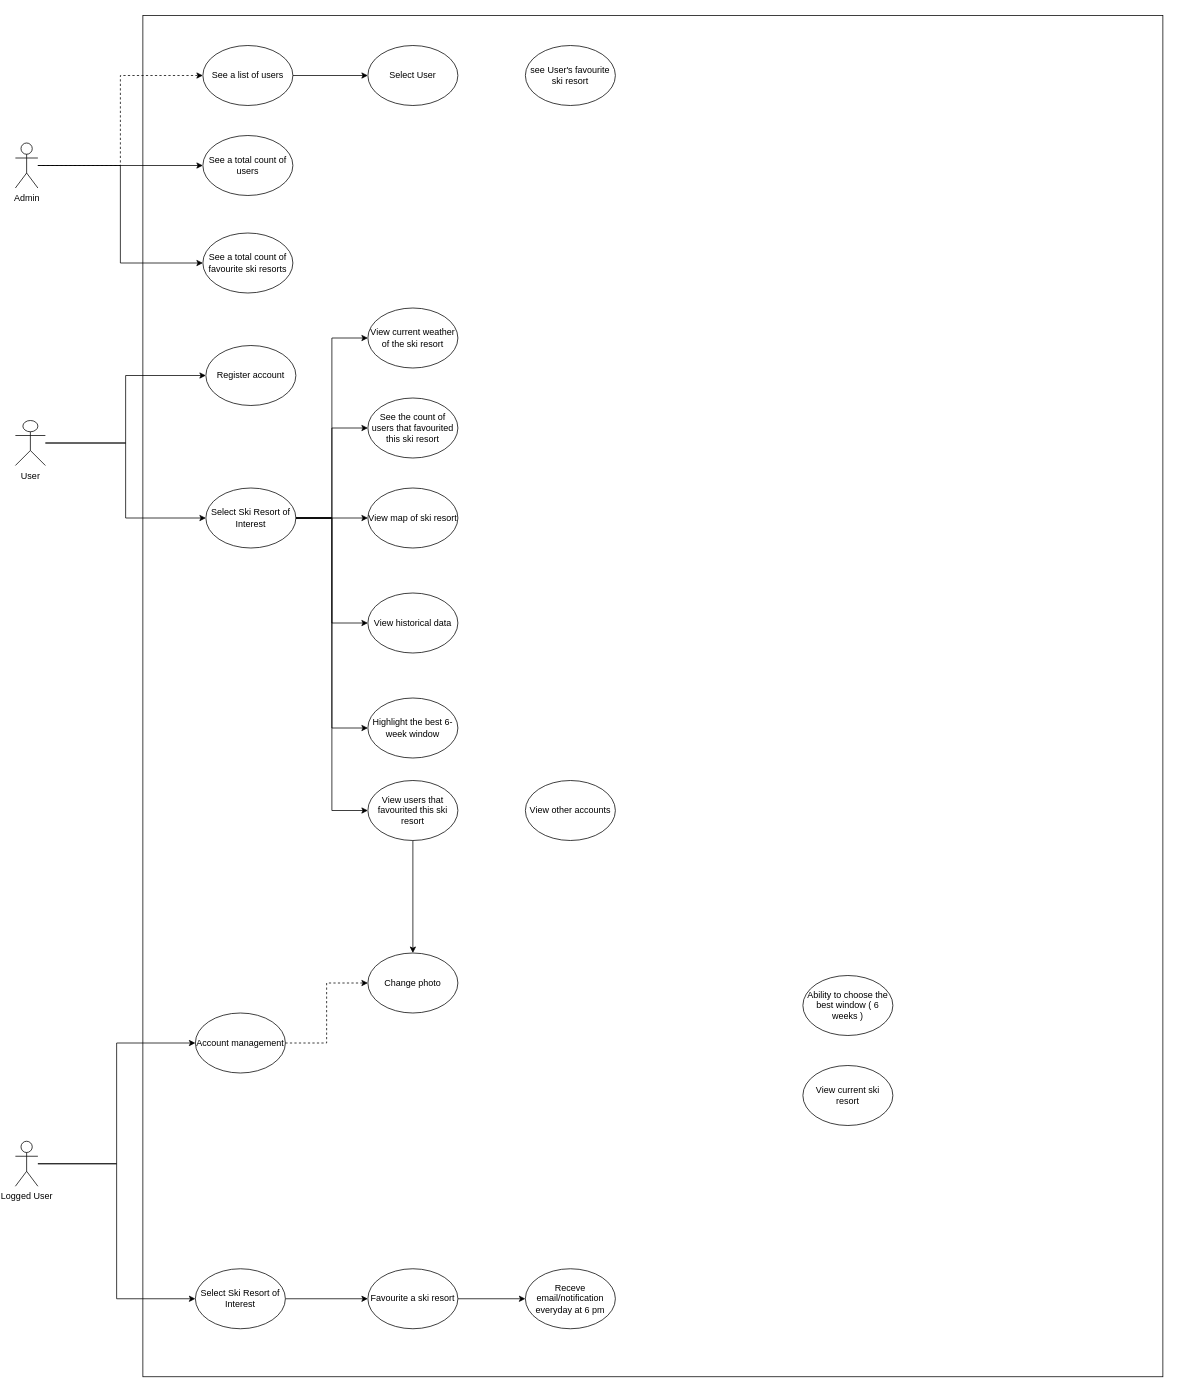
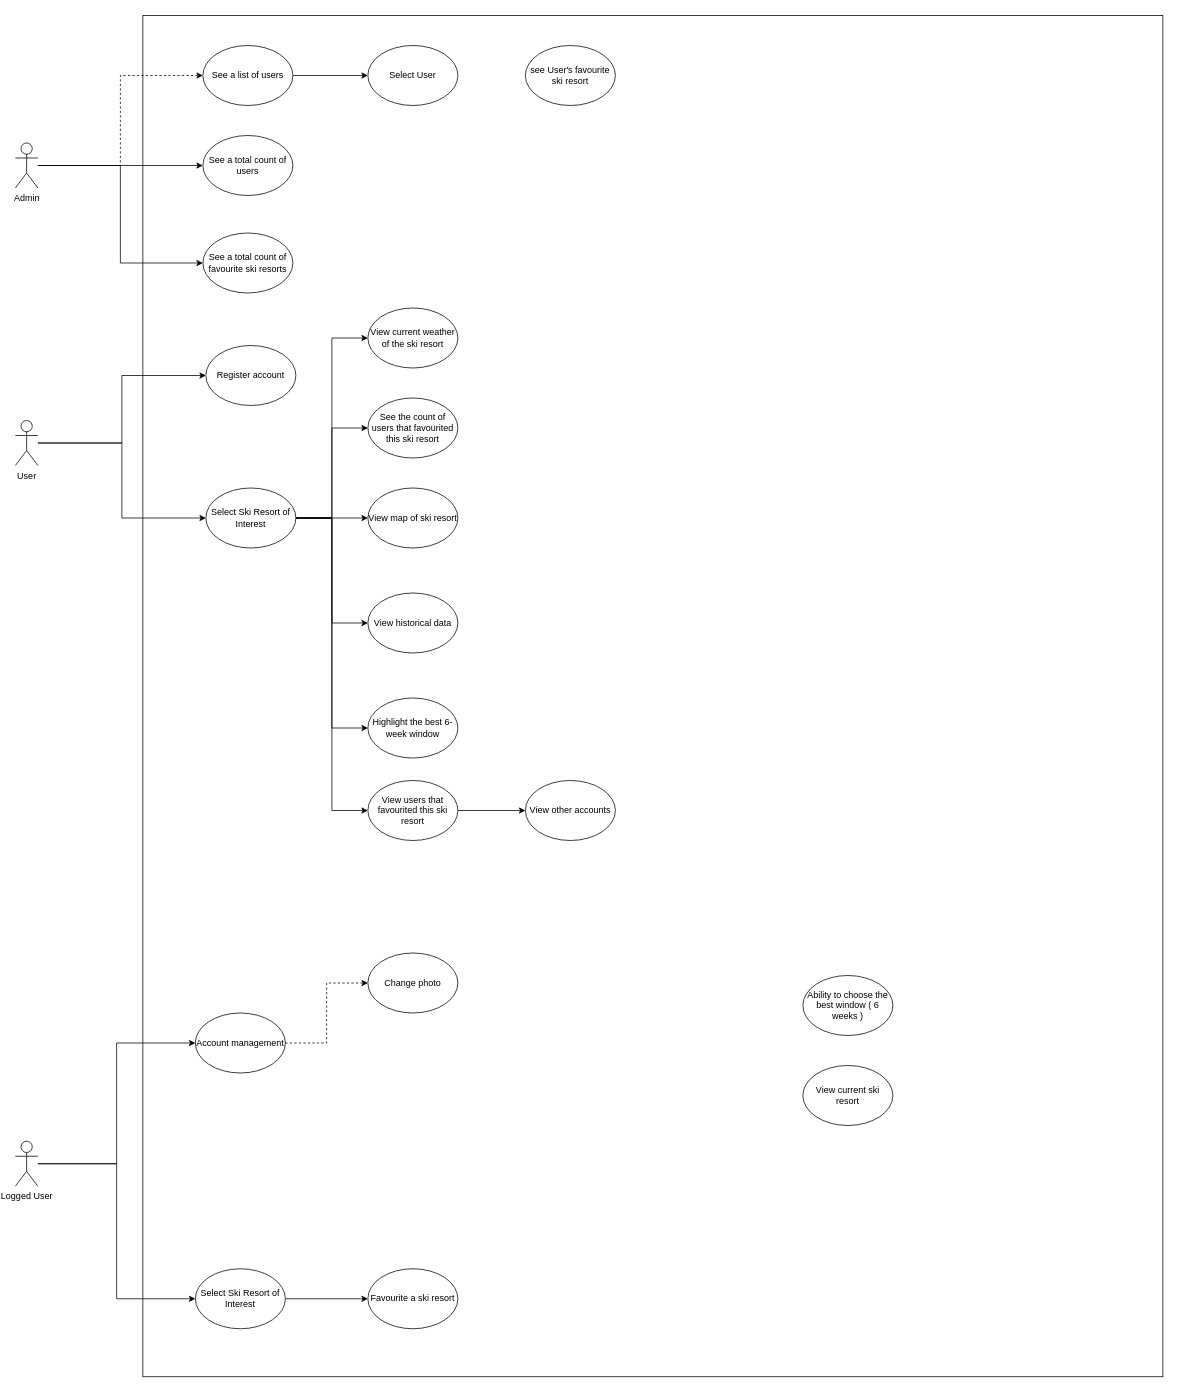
node "User": size 30x45 -> 23x45
edge "View users that favourited this ski resort" -> "Change photo": now "View users that favourited this ski resort" -> "View other accounts"
edge "Favourite a ski resort" -> "Receve email/notification everyday at 6 pm": removed
node "Receve email/notification everyday at 6 pm": removed
